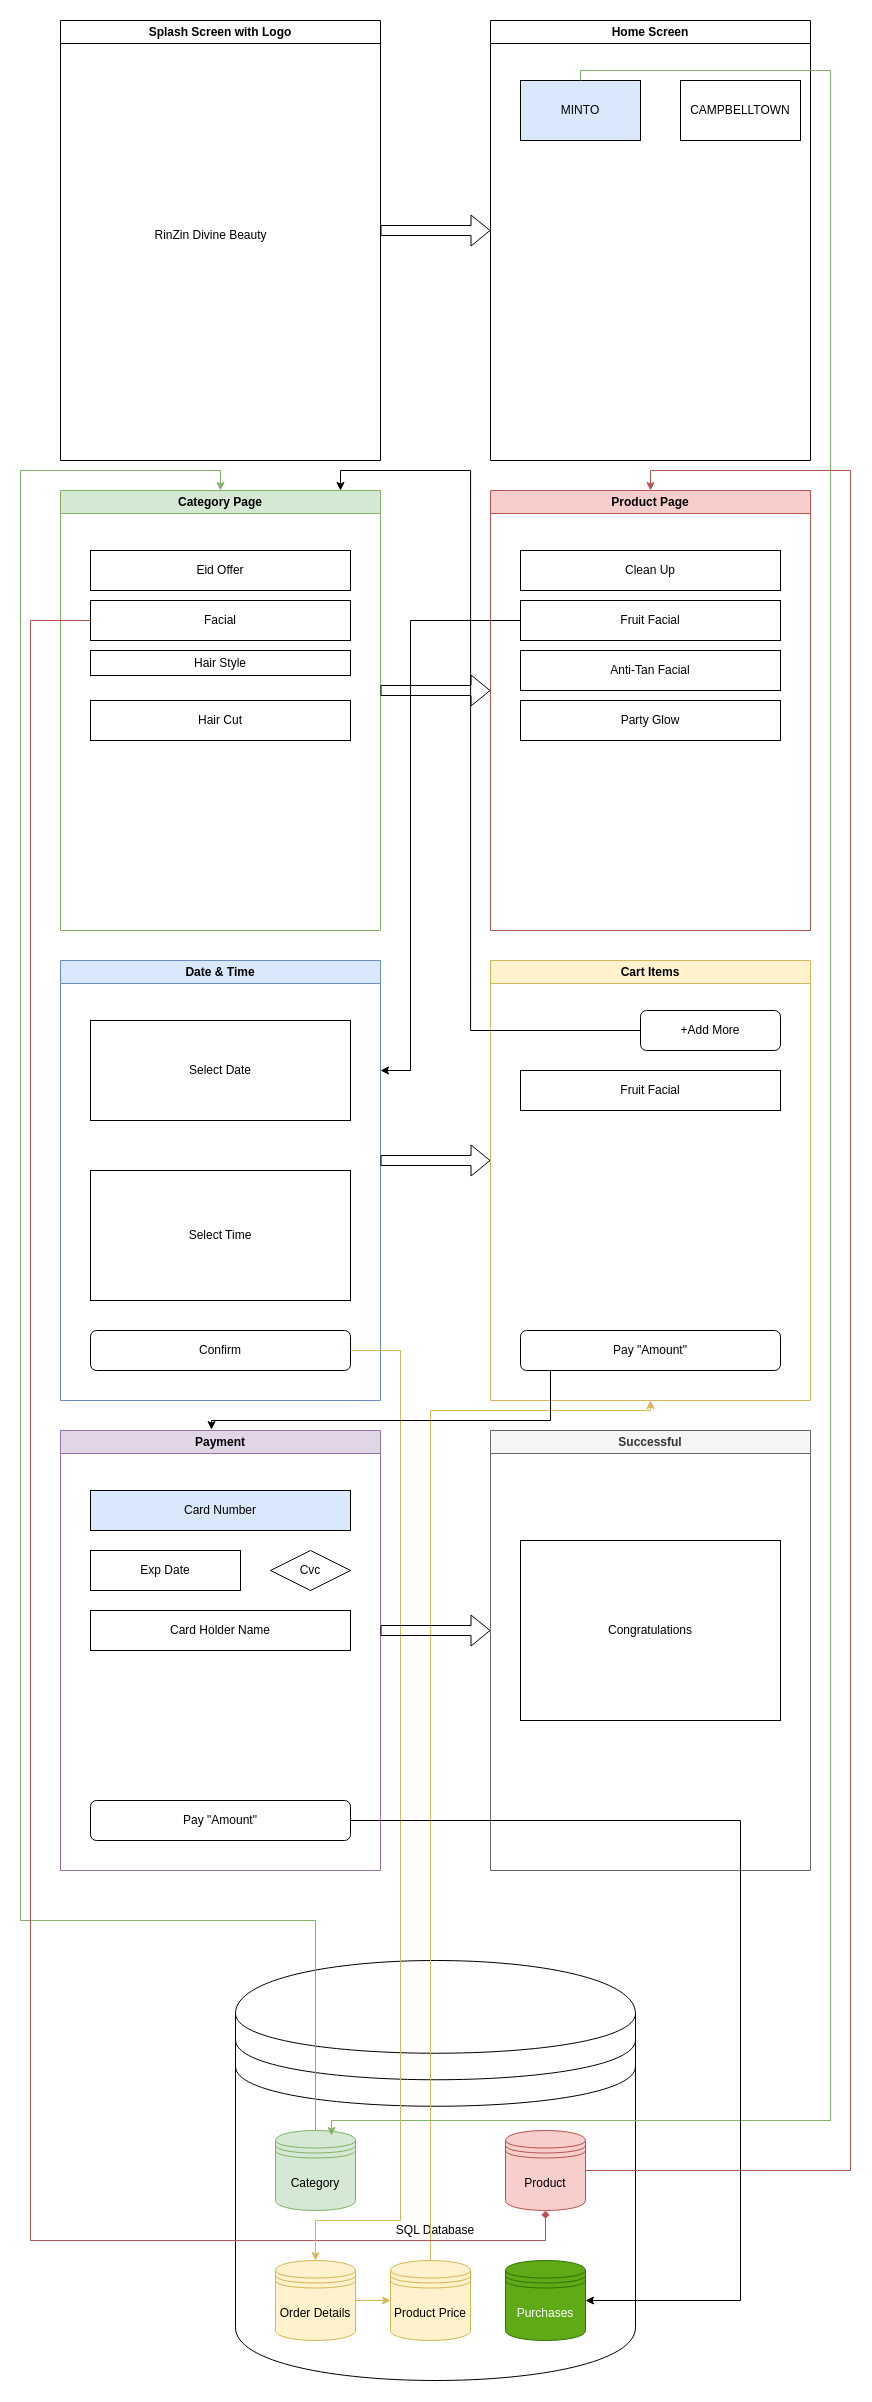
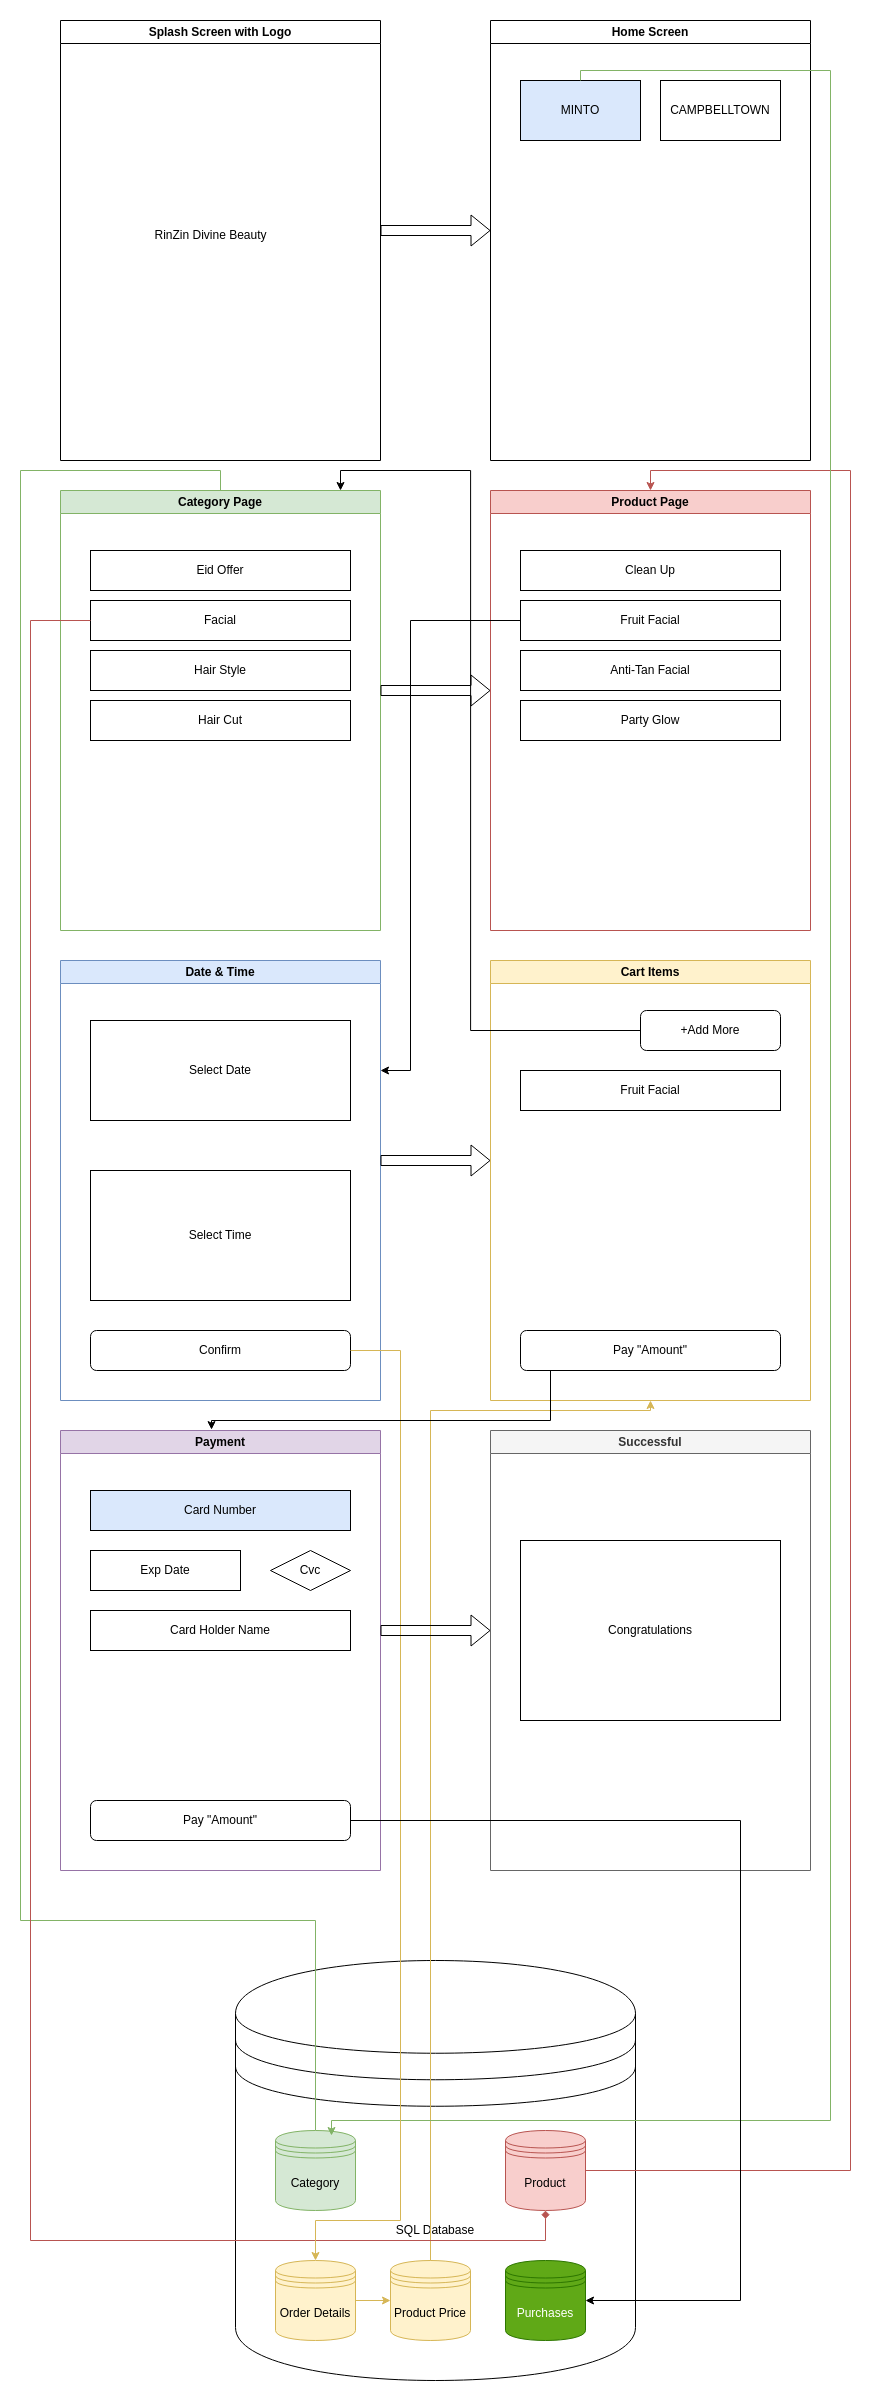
node "CAMPBELLTOWN": moved (741, 111) -> (721, 111)
edge "Category" -> "Category Page": arrowhead classic -> none
node "Hair Style": size 260x25 -> 260x40
